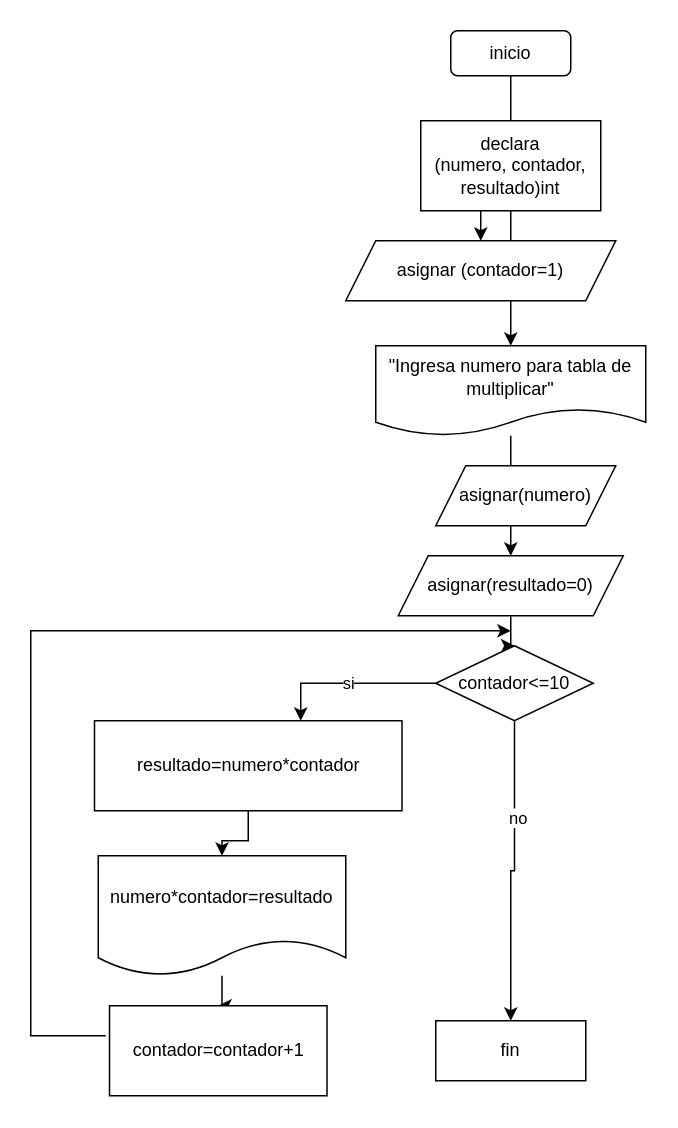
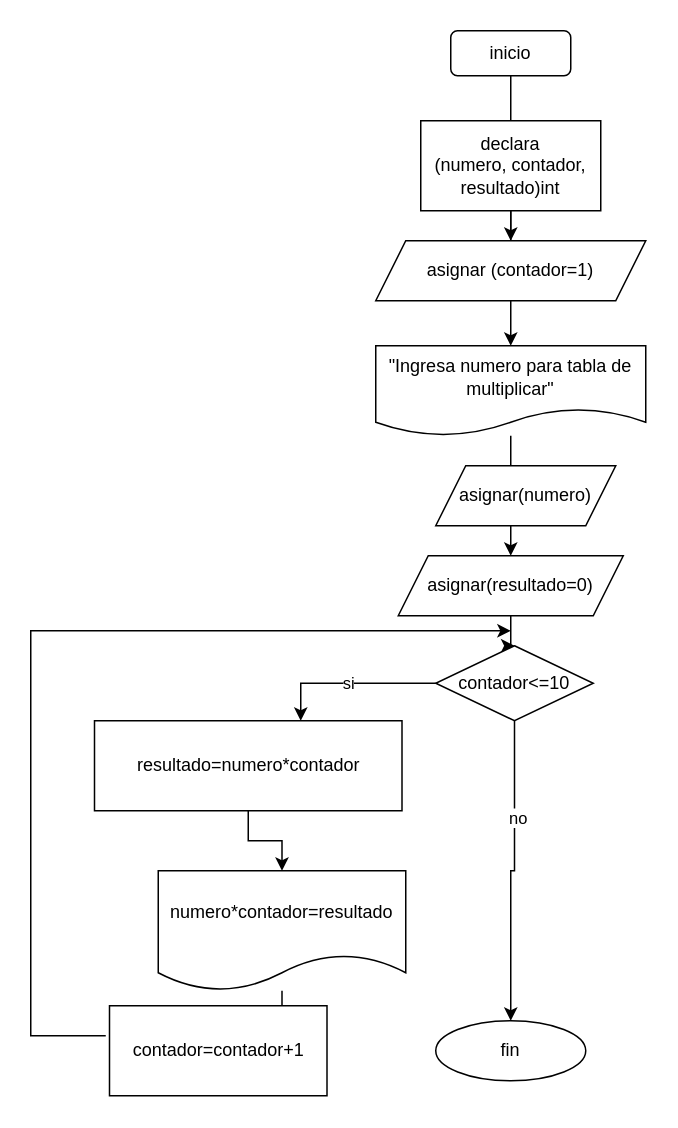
node "asignar (contador=1)": moved (481, 271) -> (511, 271)
node "numero*contador=resultado": moved (222, 916) -> (282, 931)
node "fin": shape rectangle -> ellipse
